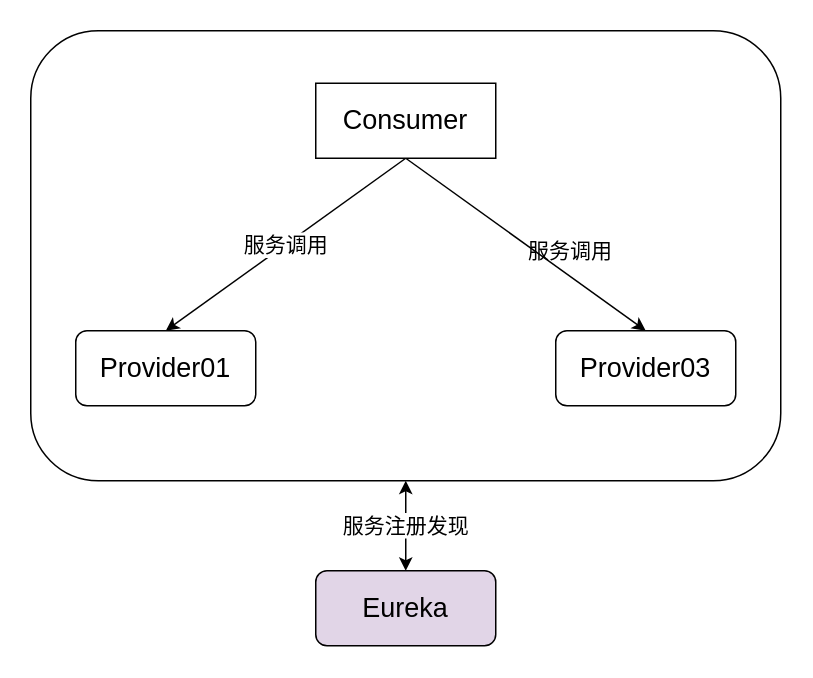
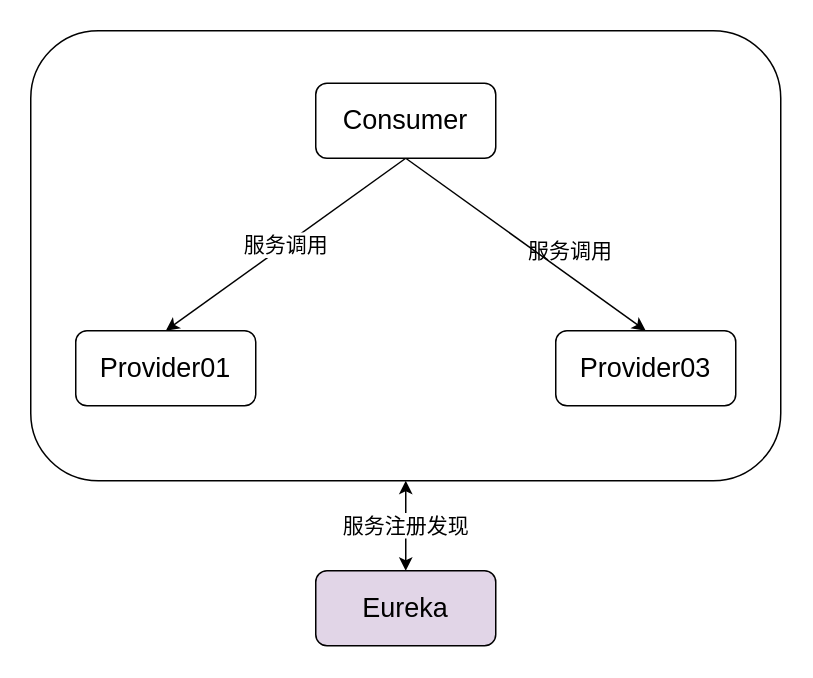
node "Consumer": shape rectangle -> rounded rectangle
